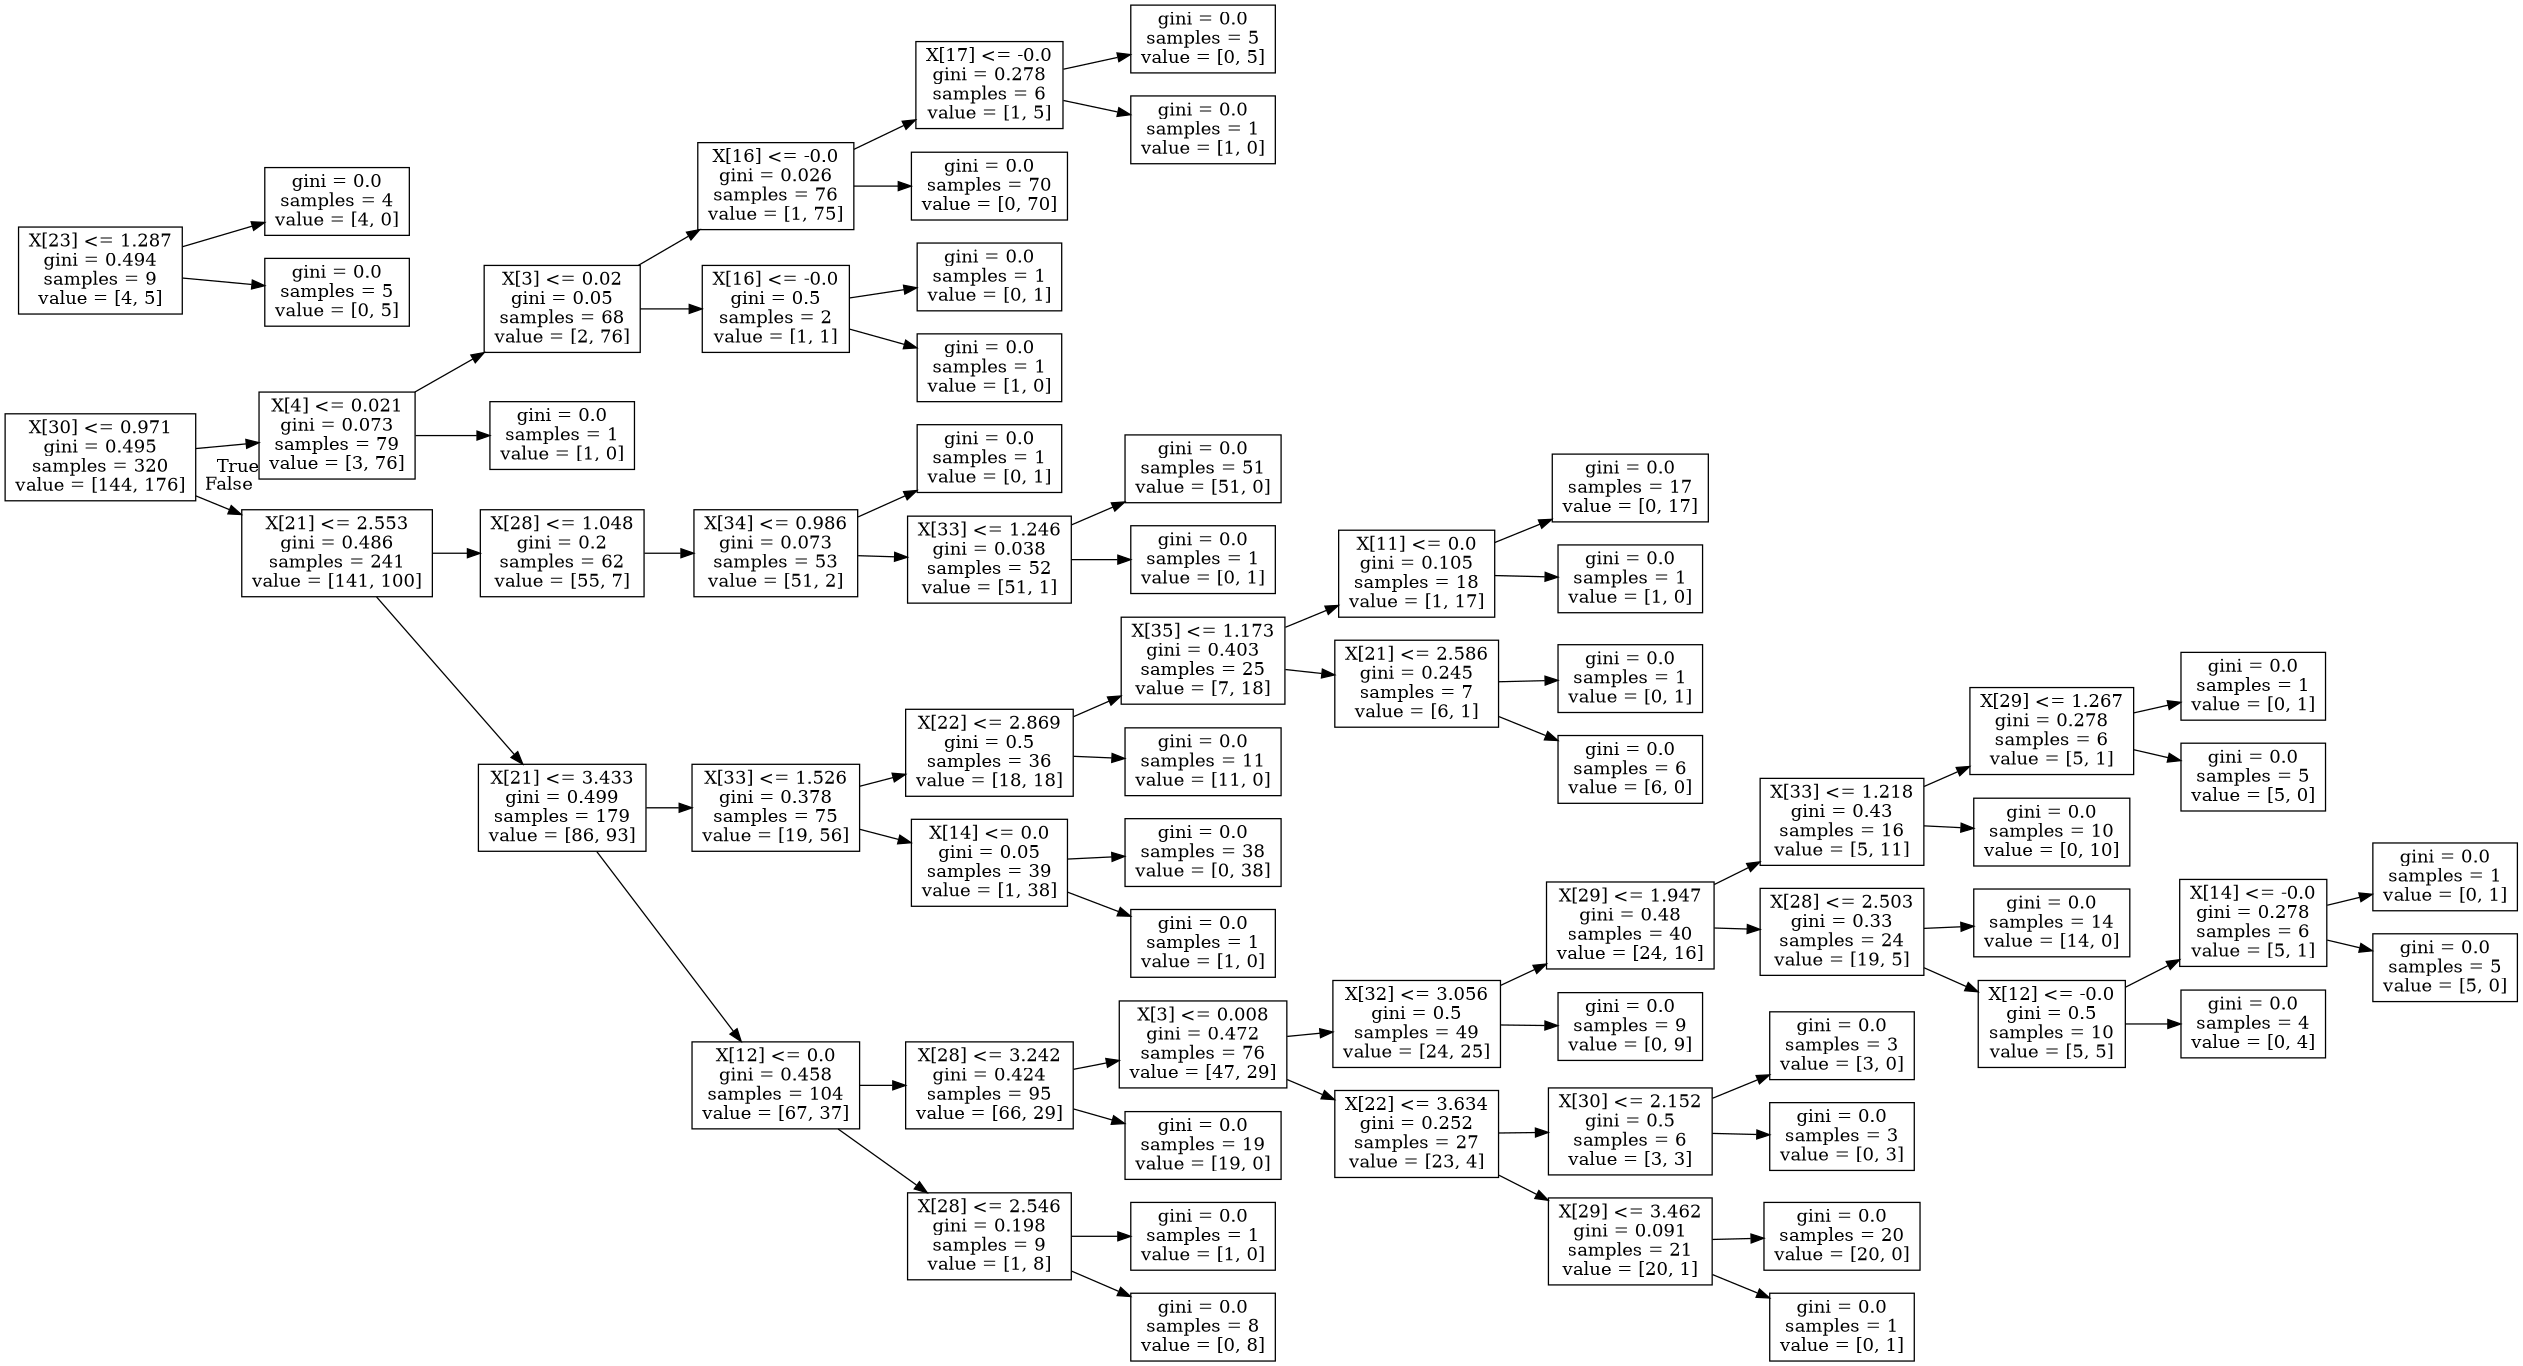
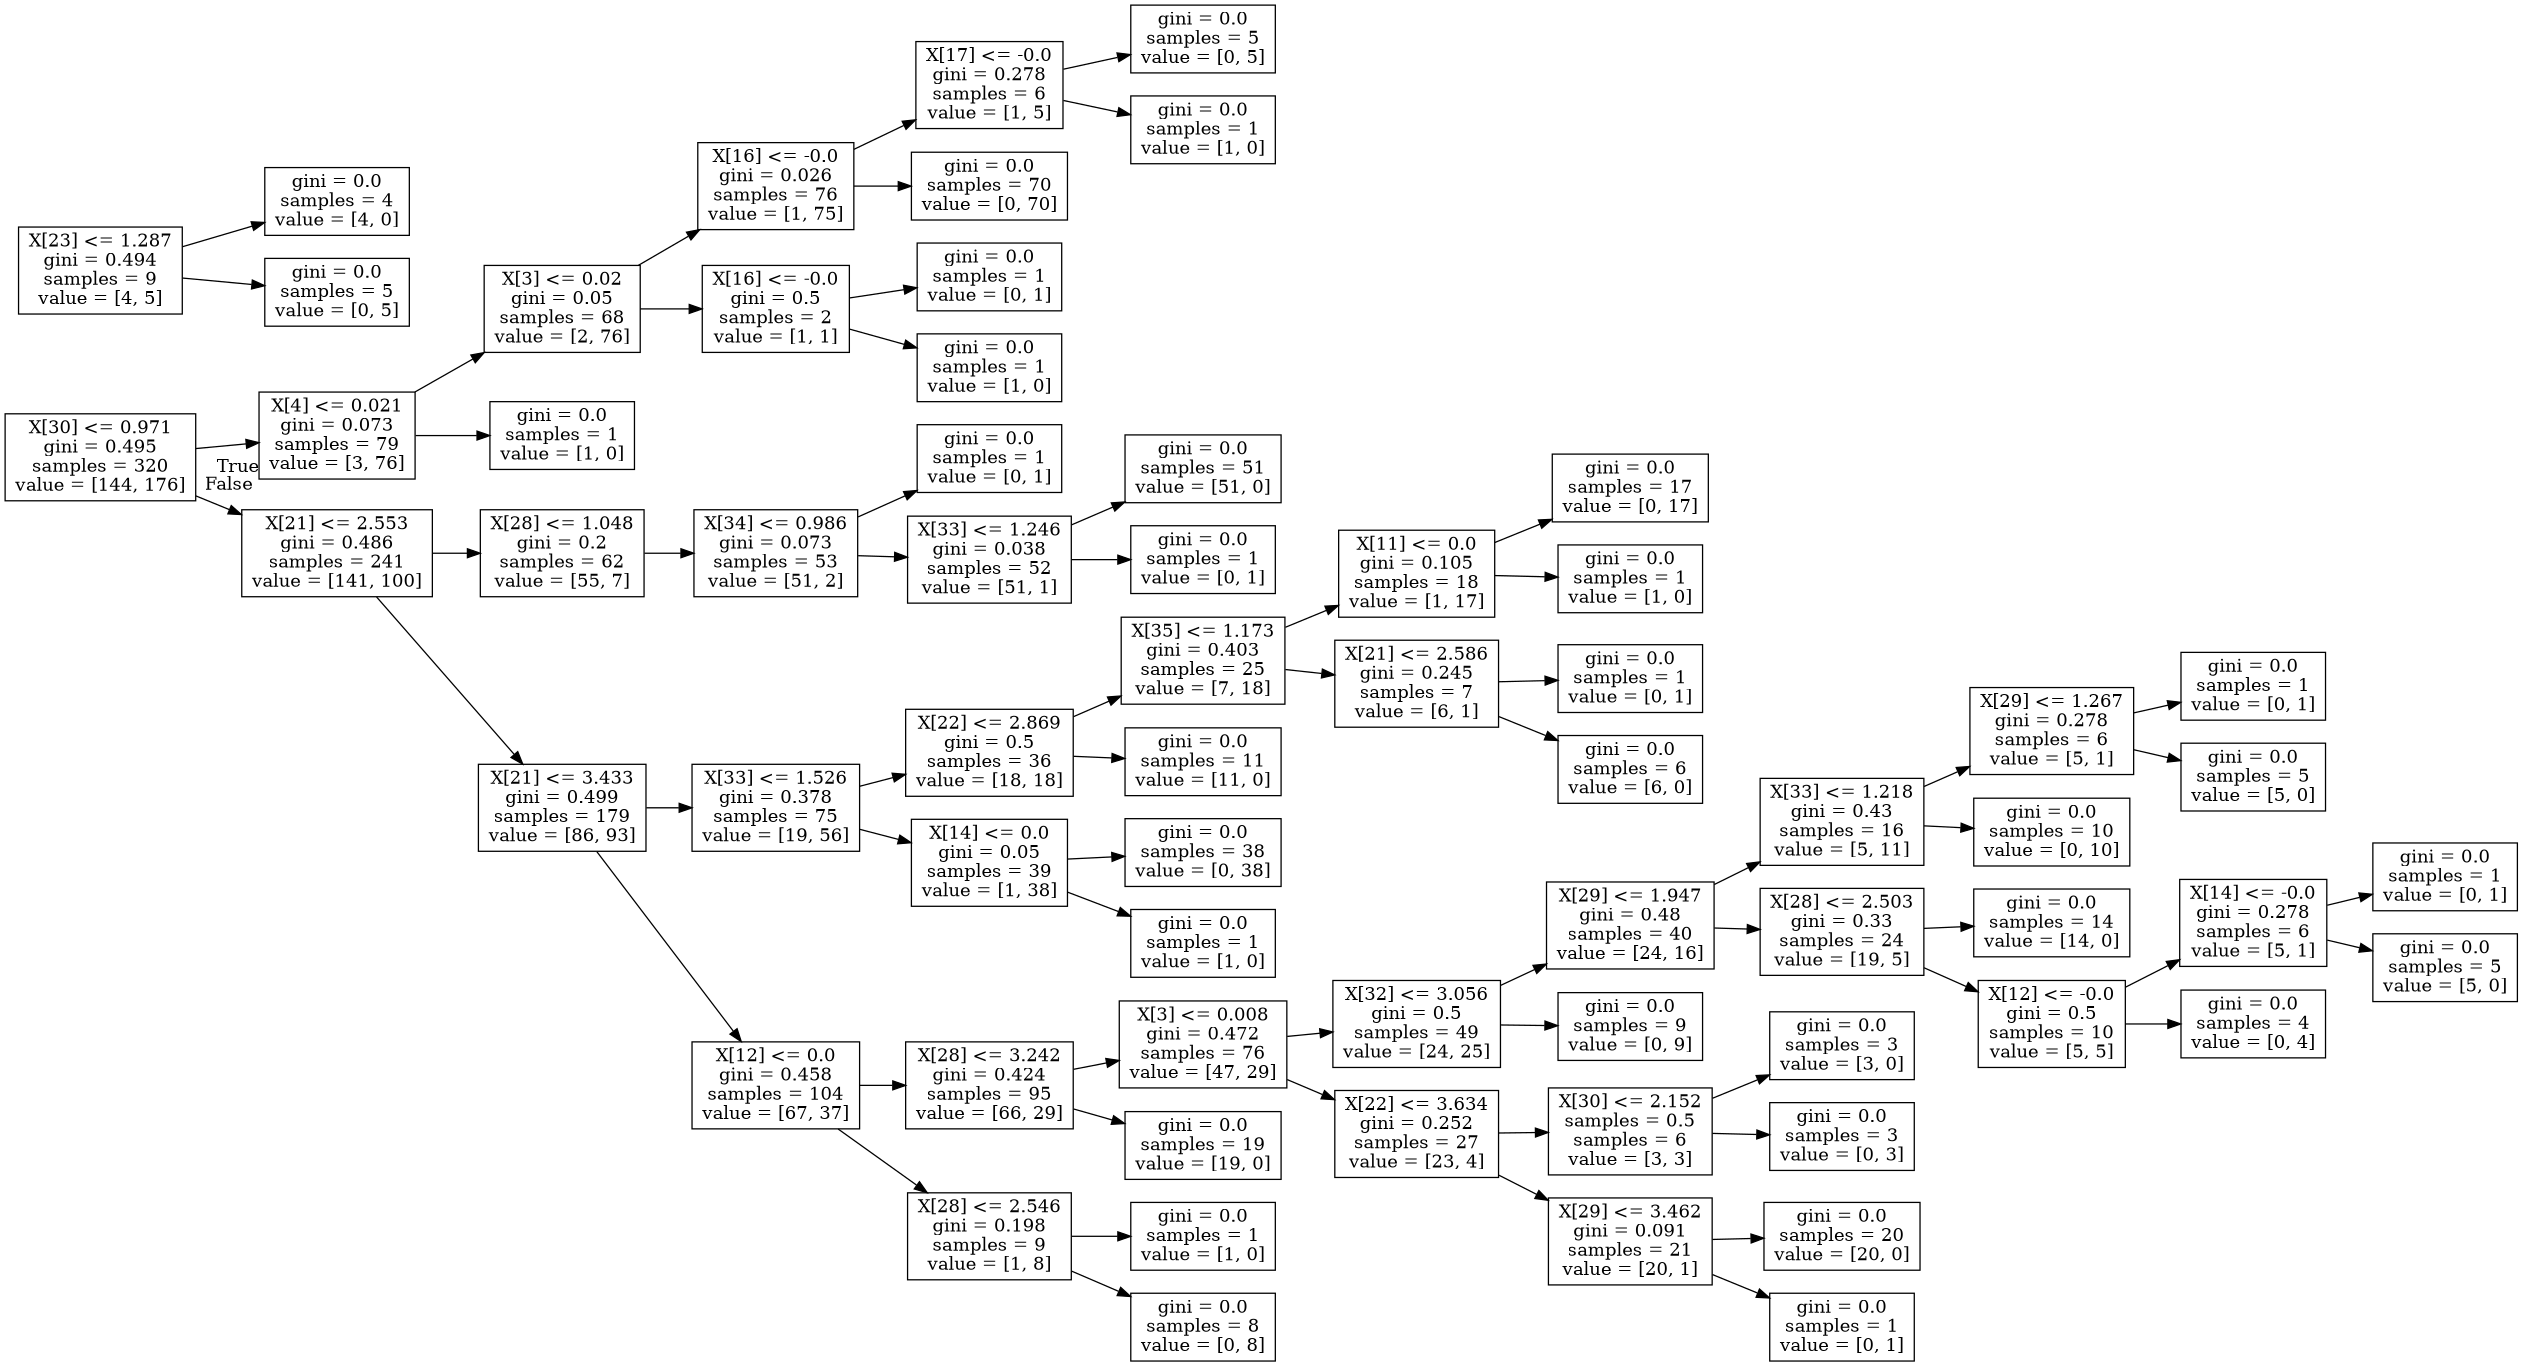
node "X[30] <= 2.152 gini = 0.5 samples = 6 value = [3, 3]": label "X[30] <= 2.152 gini = 0.5 samples = 6 value = [3, 3]" -> "X[30] <= 2.152 samples = 0.5 samples = 6 value = [3, 3]"
